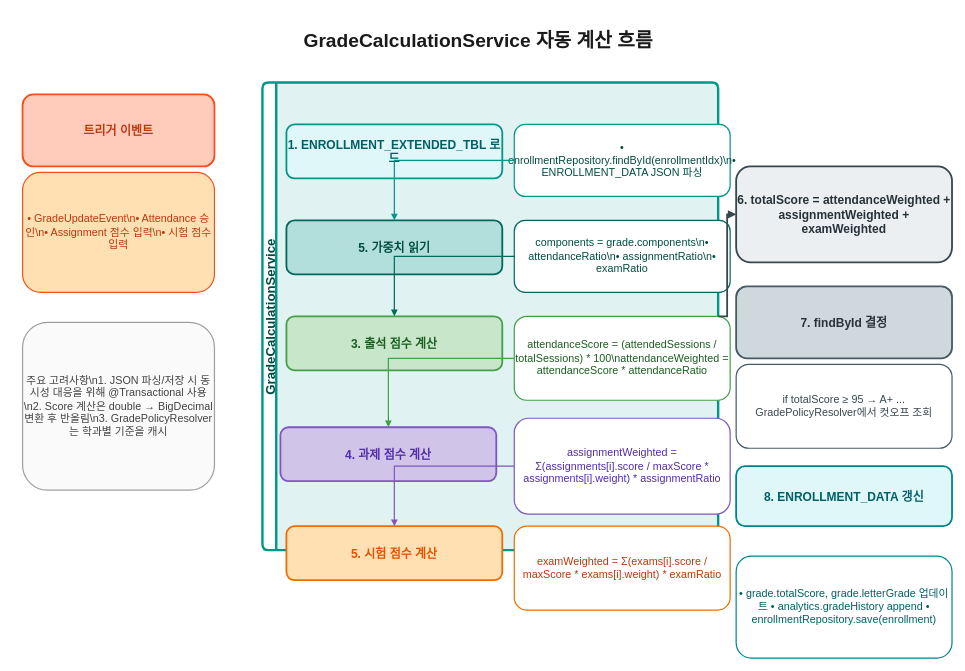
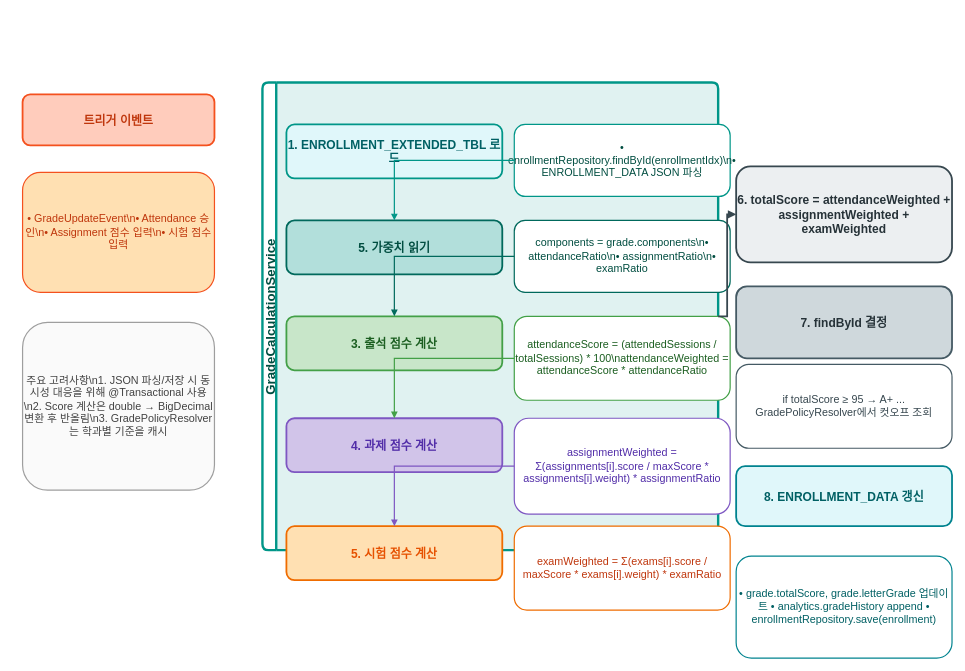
node "GradeCalculationService 자동 계산 흐름": removed
node "트리거 이벤트": size 192x72 -> 192x51
node "4. 과제 점수 계산": moved (389, 455) -> (395, 446)
